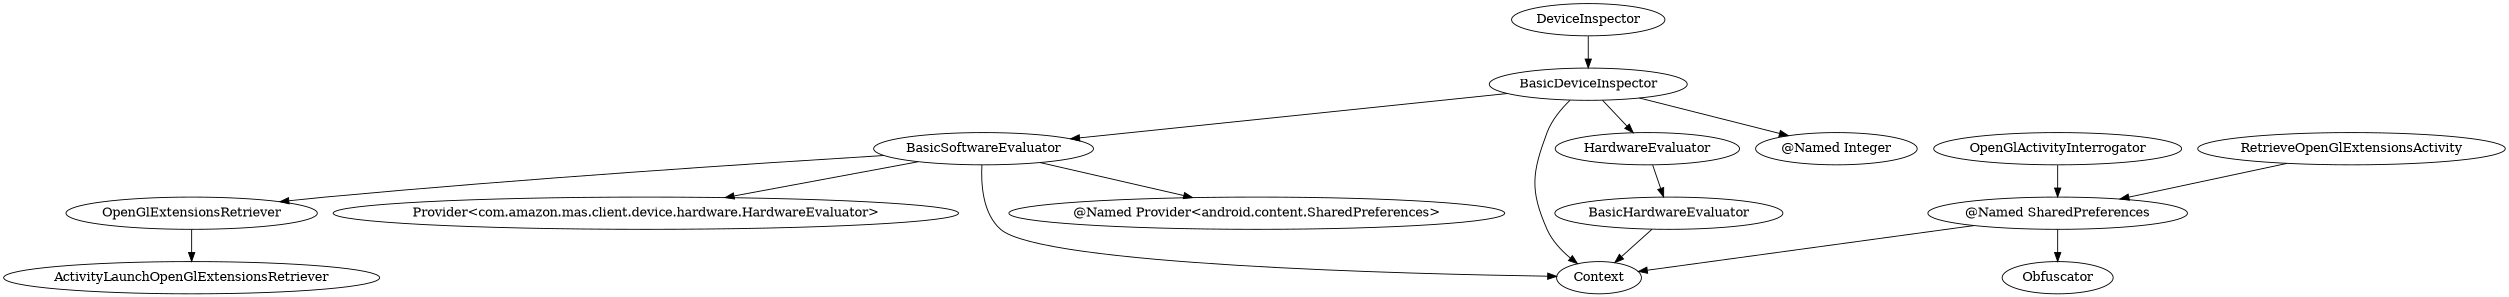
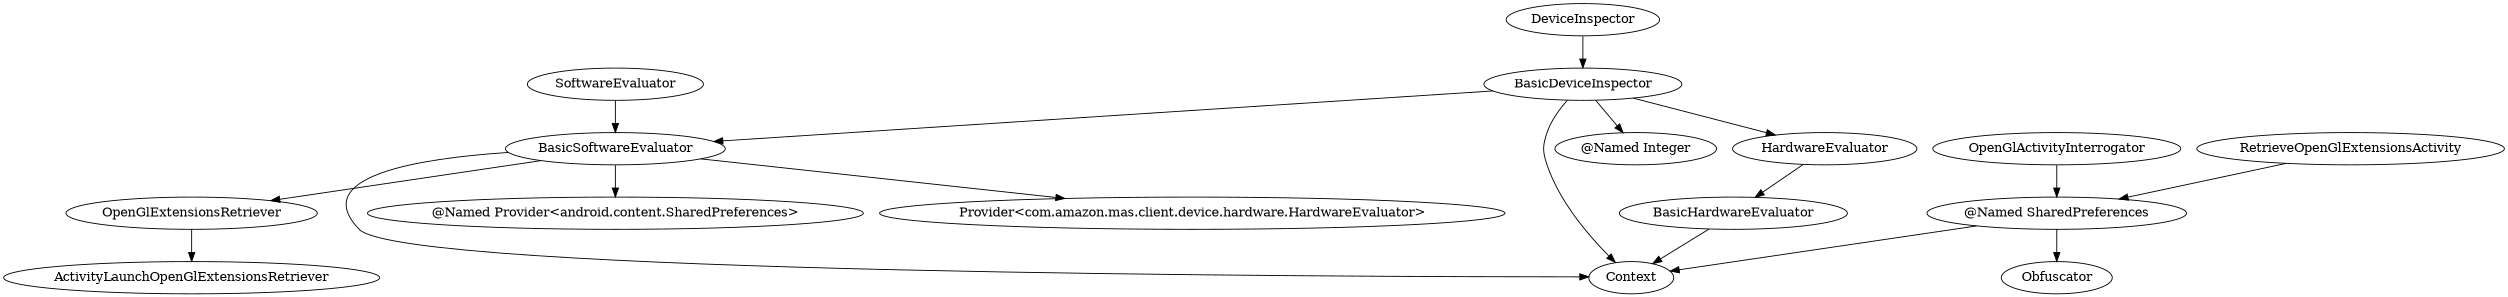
node "SoftwareEvaluator": added
